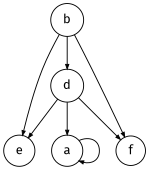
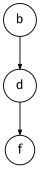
edge "b" -> "f": removed
node "e": removed
node "a": removed
